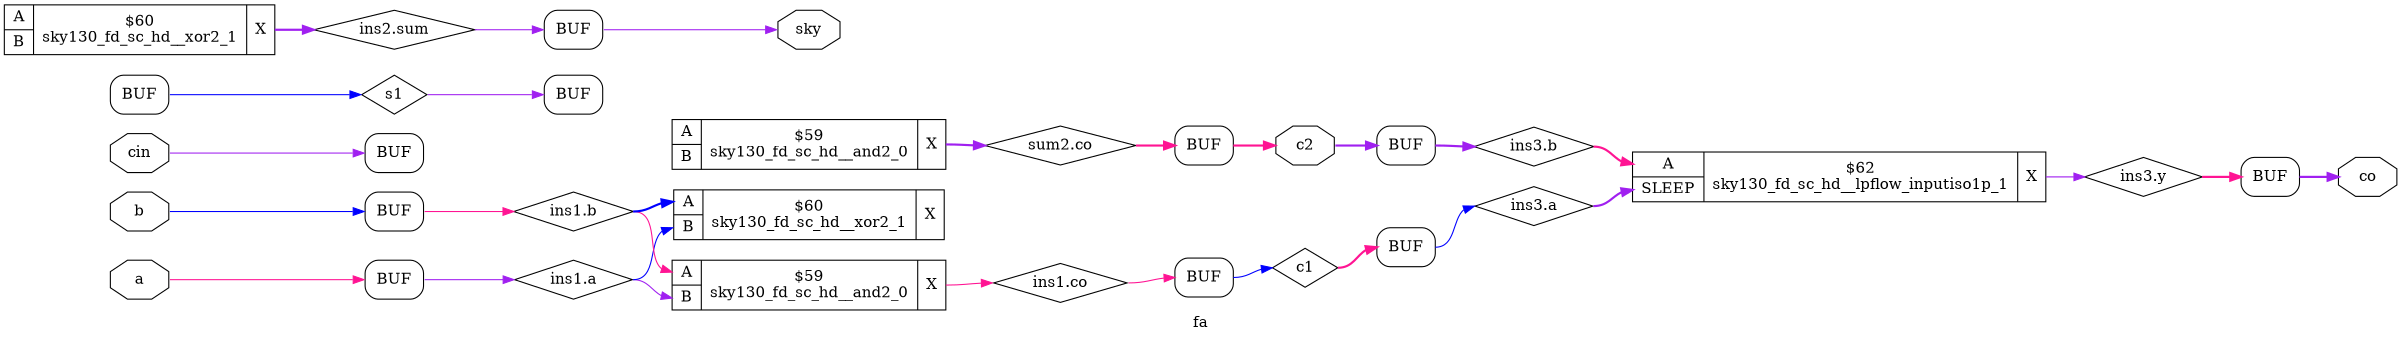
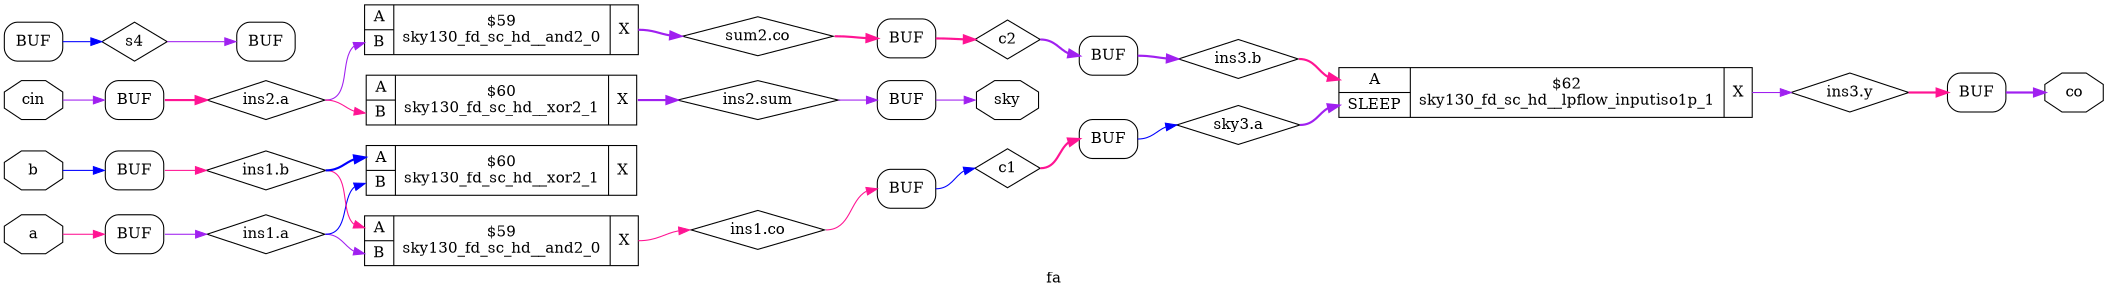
node "s1": label "s1" -> "s4"
node "ins2.a": added
node "c2": shape octagon -> diamond
node "ins3.a": label "ins3.a" -> "sky3.a"
